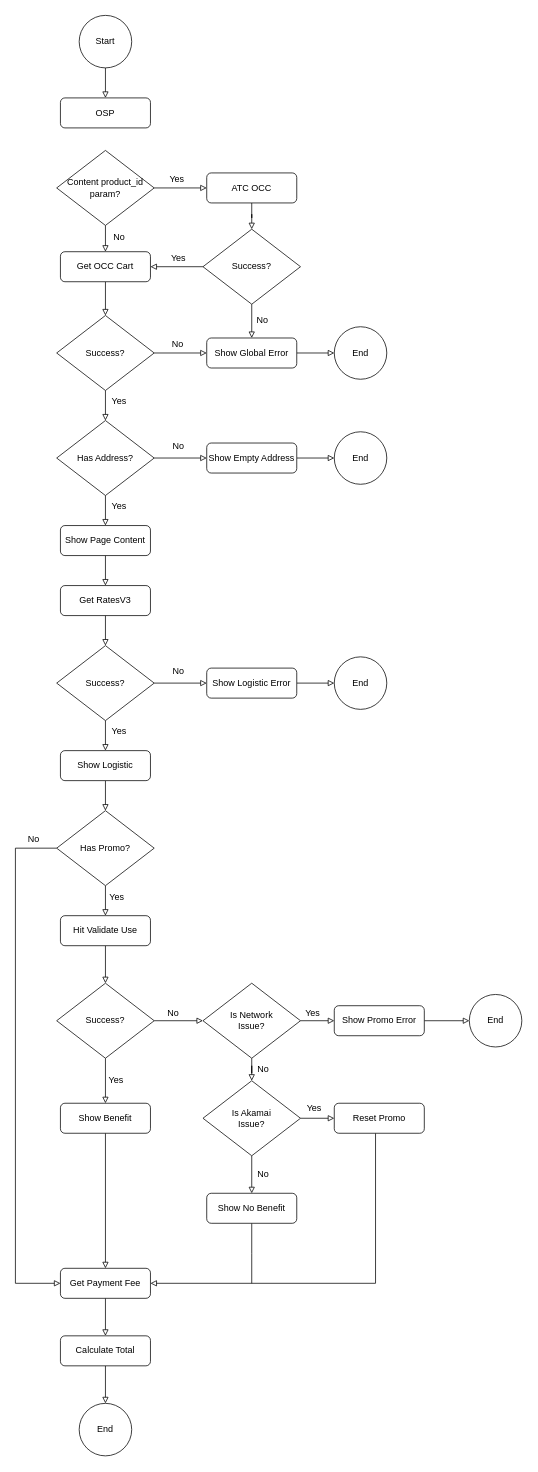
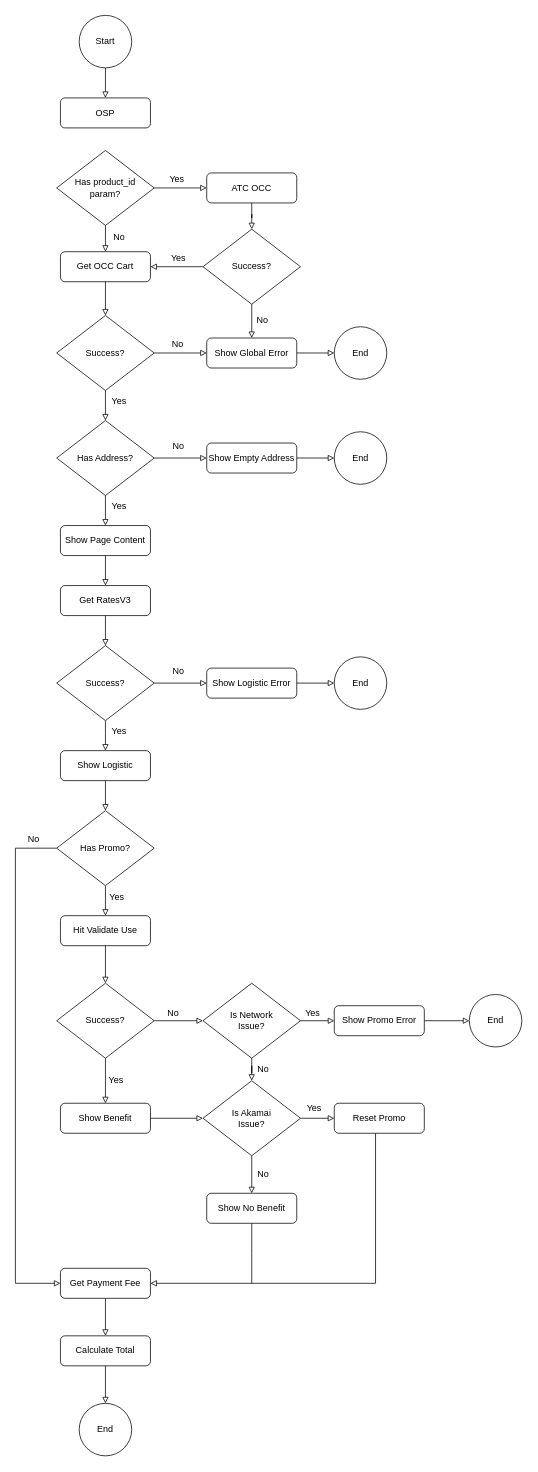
node "Content product_id param?": label "Content product_id param?" -> "Has product_id param?"
edge "Show Benefit" -> "Get Payment Fee": now "Show Benefit" -> "Is Akamai Issue?"
